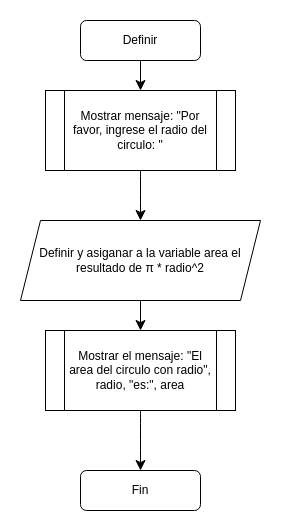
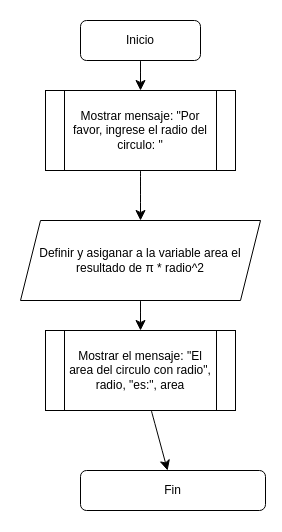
node "Definir": label "Definir" -> "Inicio"
node "Fin": size 120x40 -> 185x40
